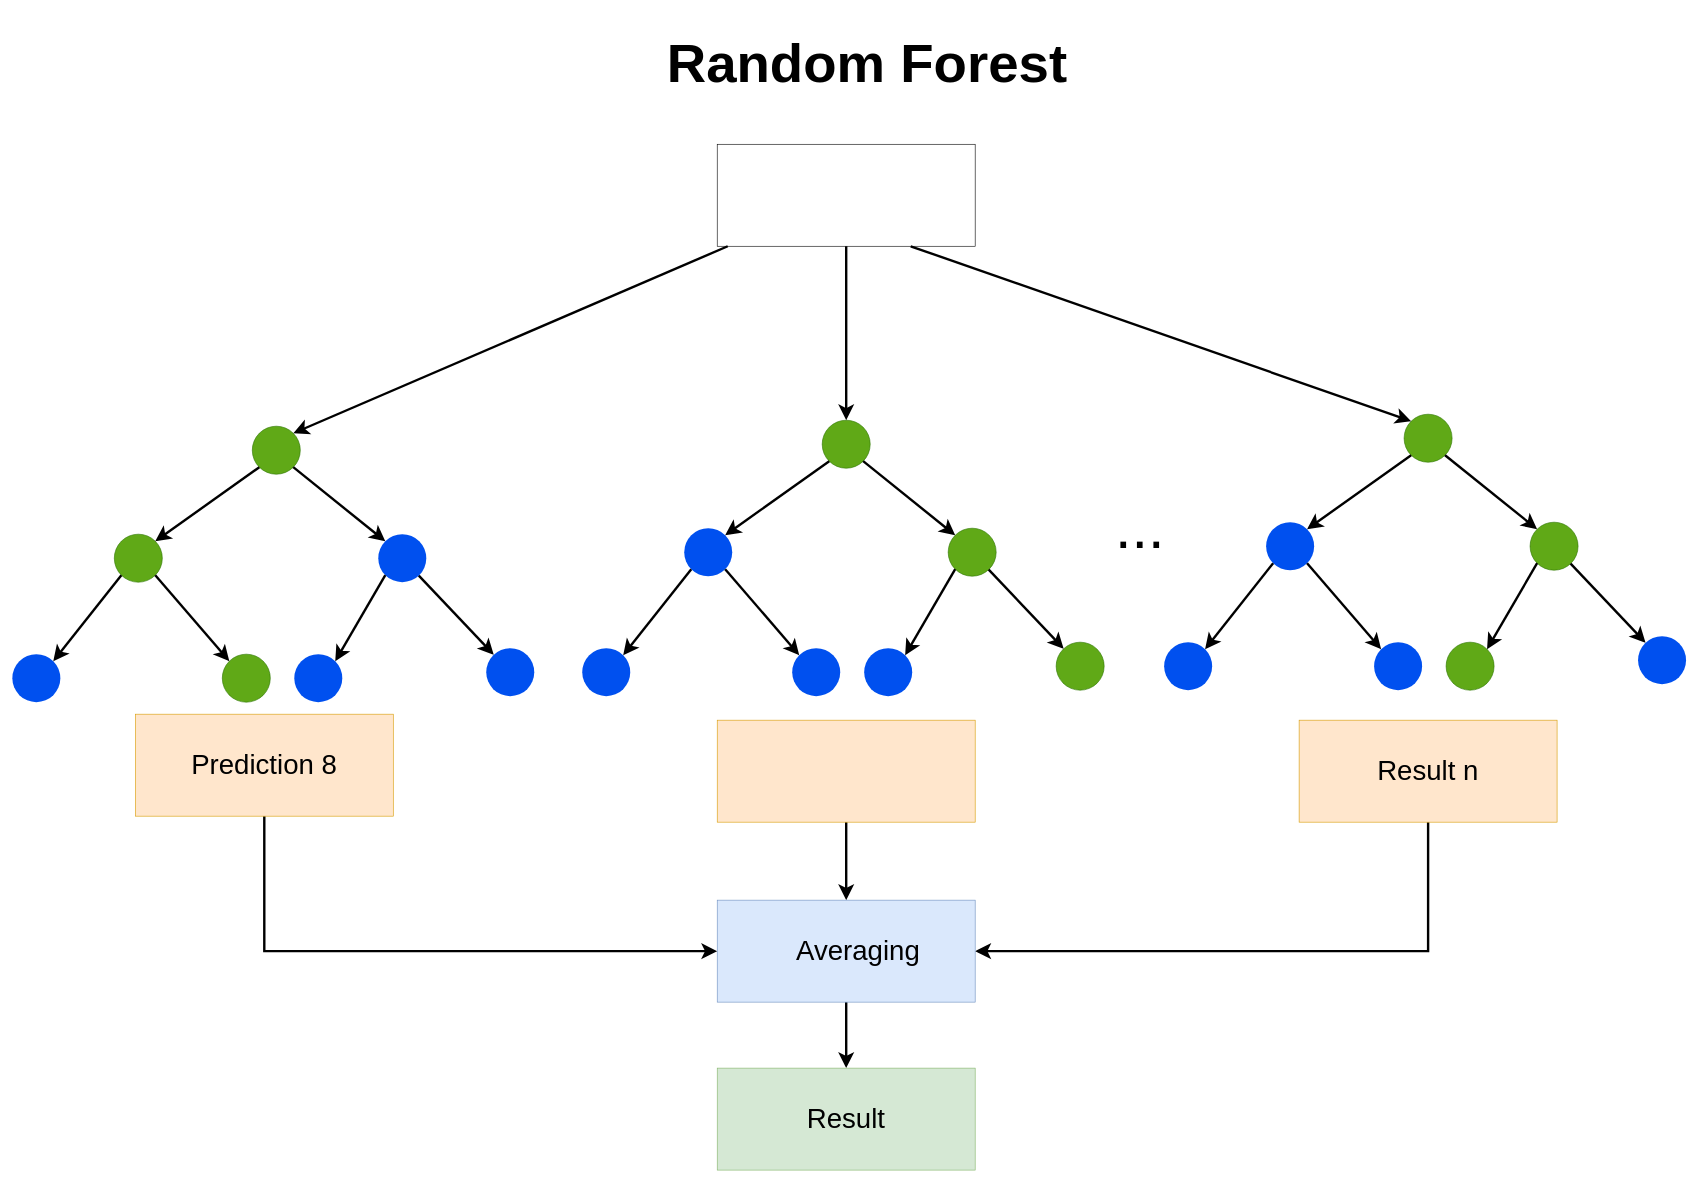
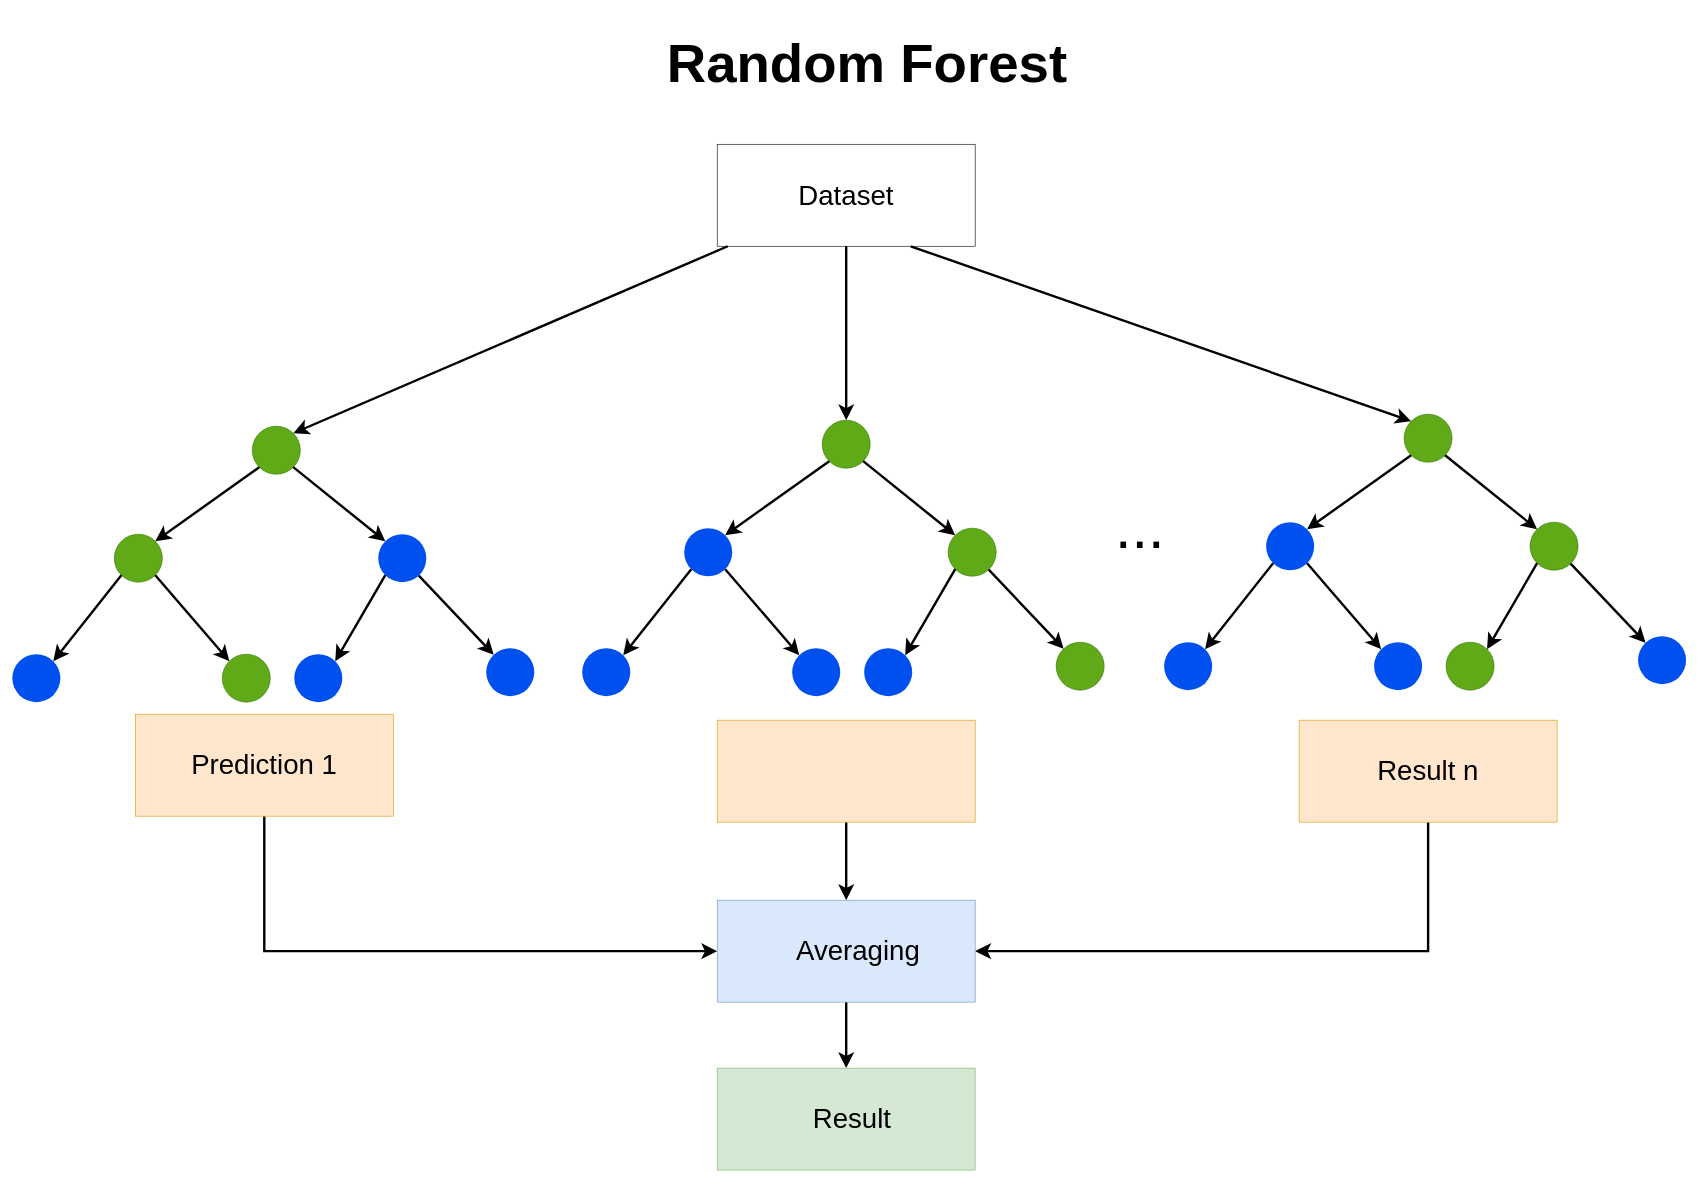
node "Dataset": added
node "Prediction 8": label "Prediction 8" -> "Prediction 1"
node "Result": moved (846, 1119) -> (852, 1119)
